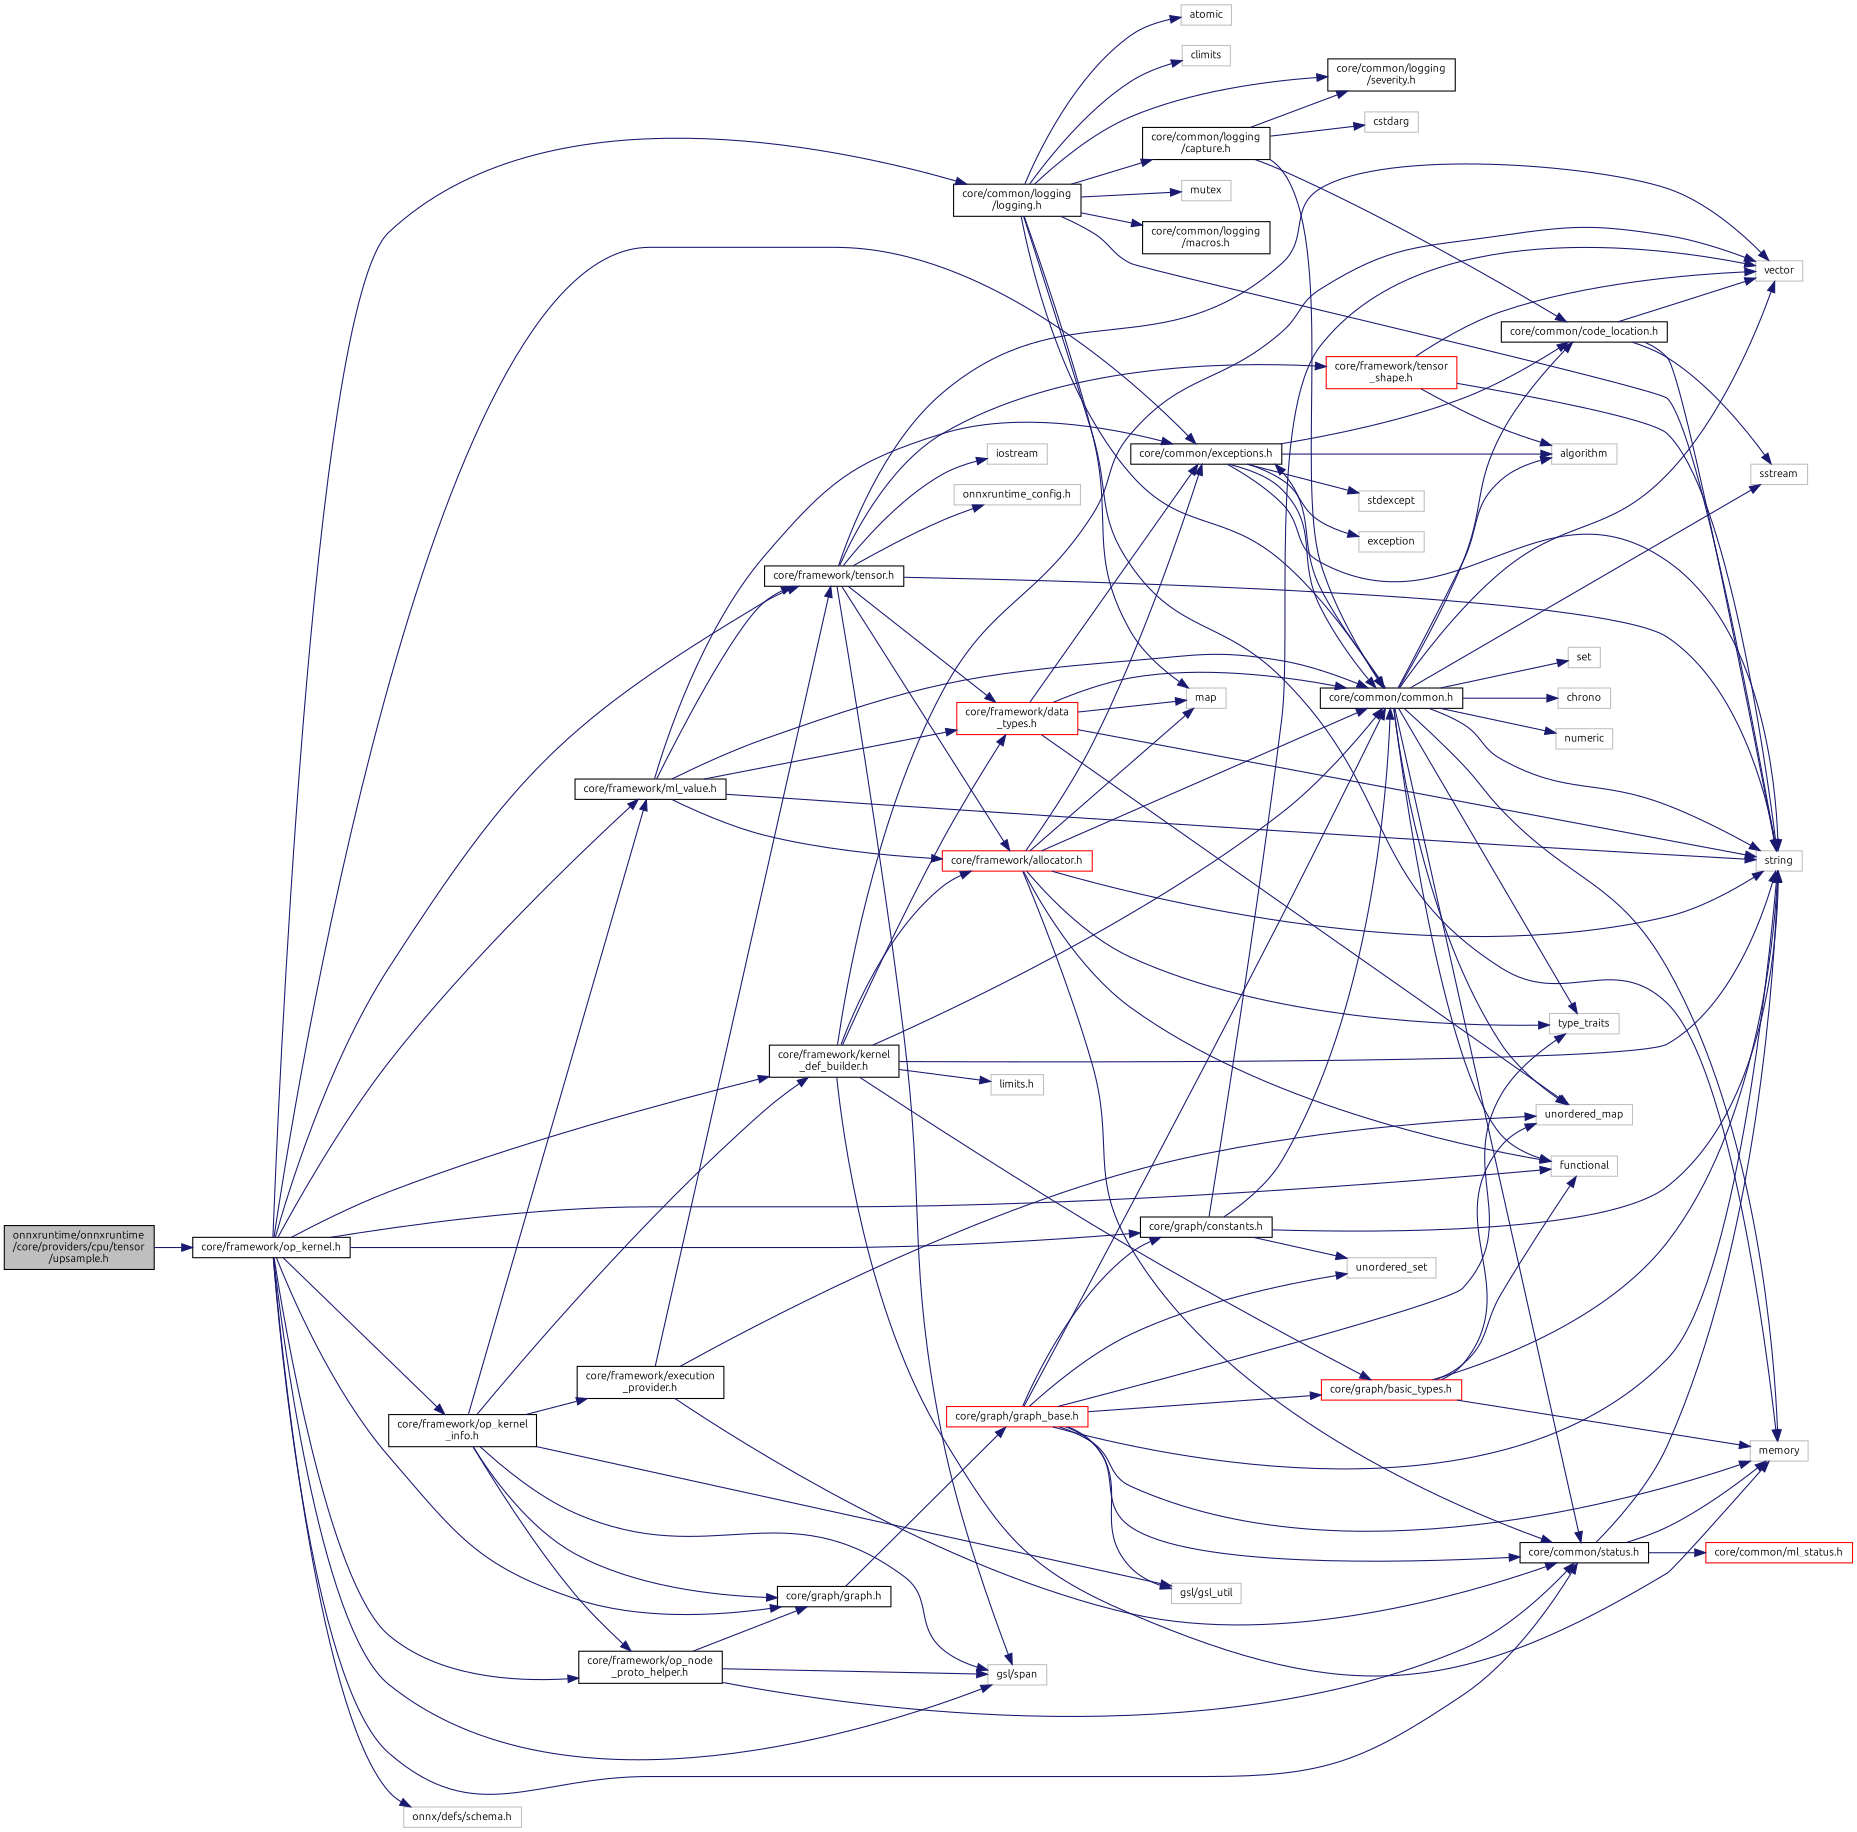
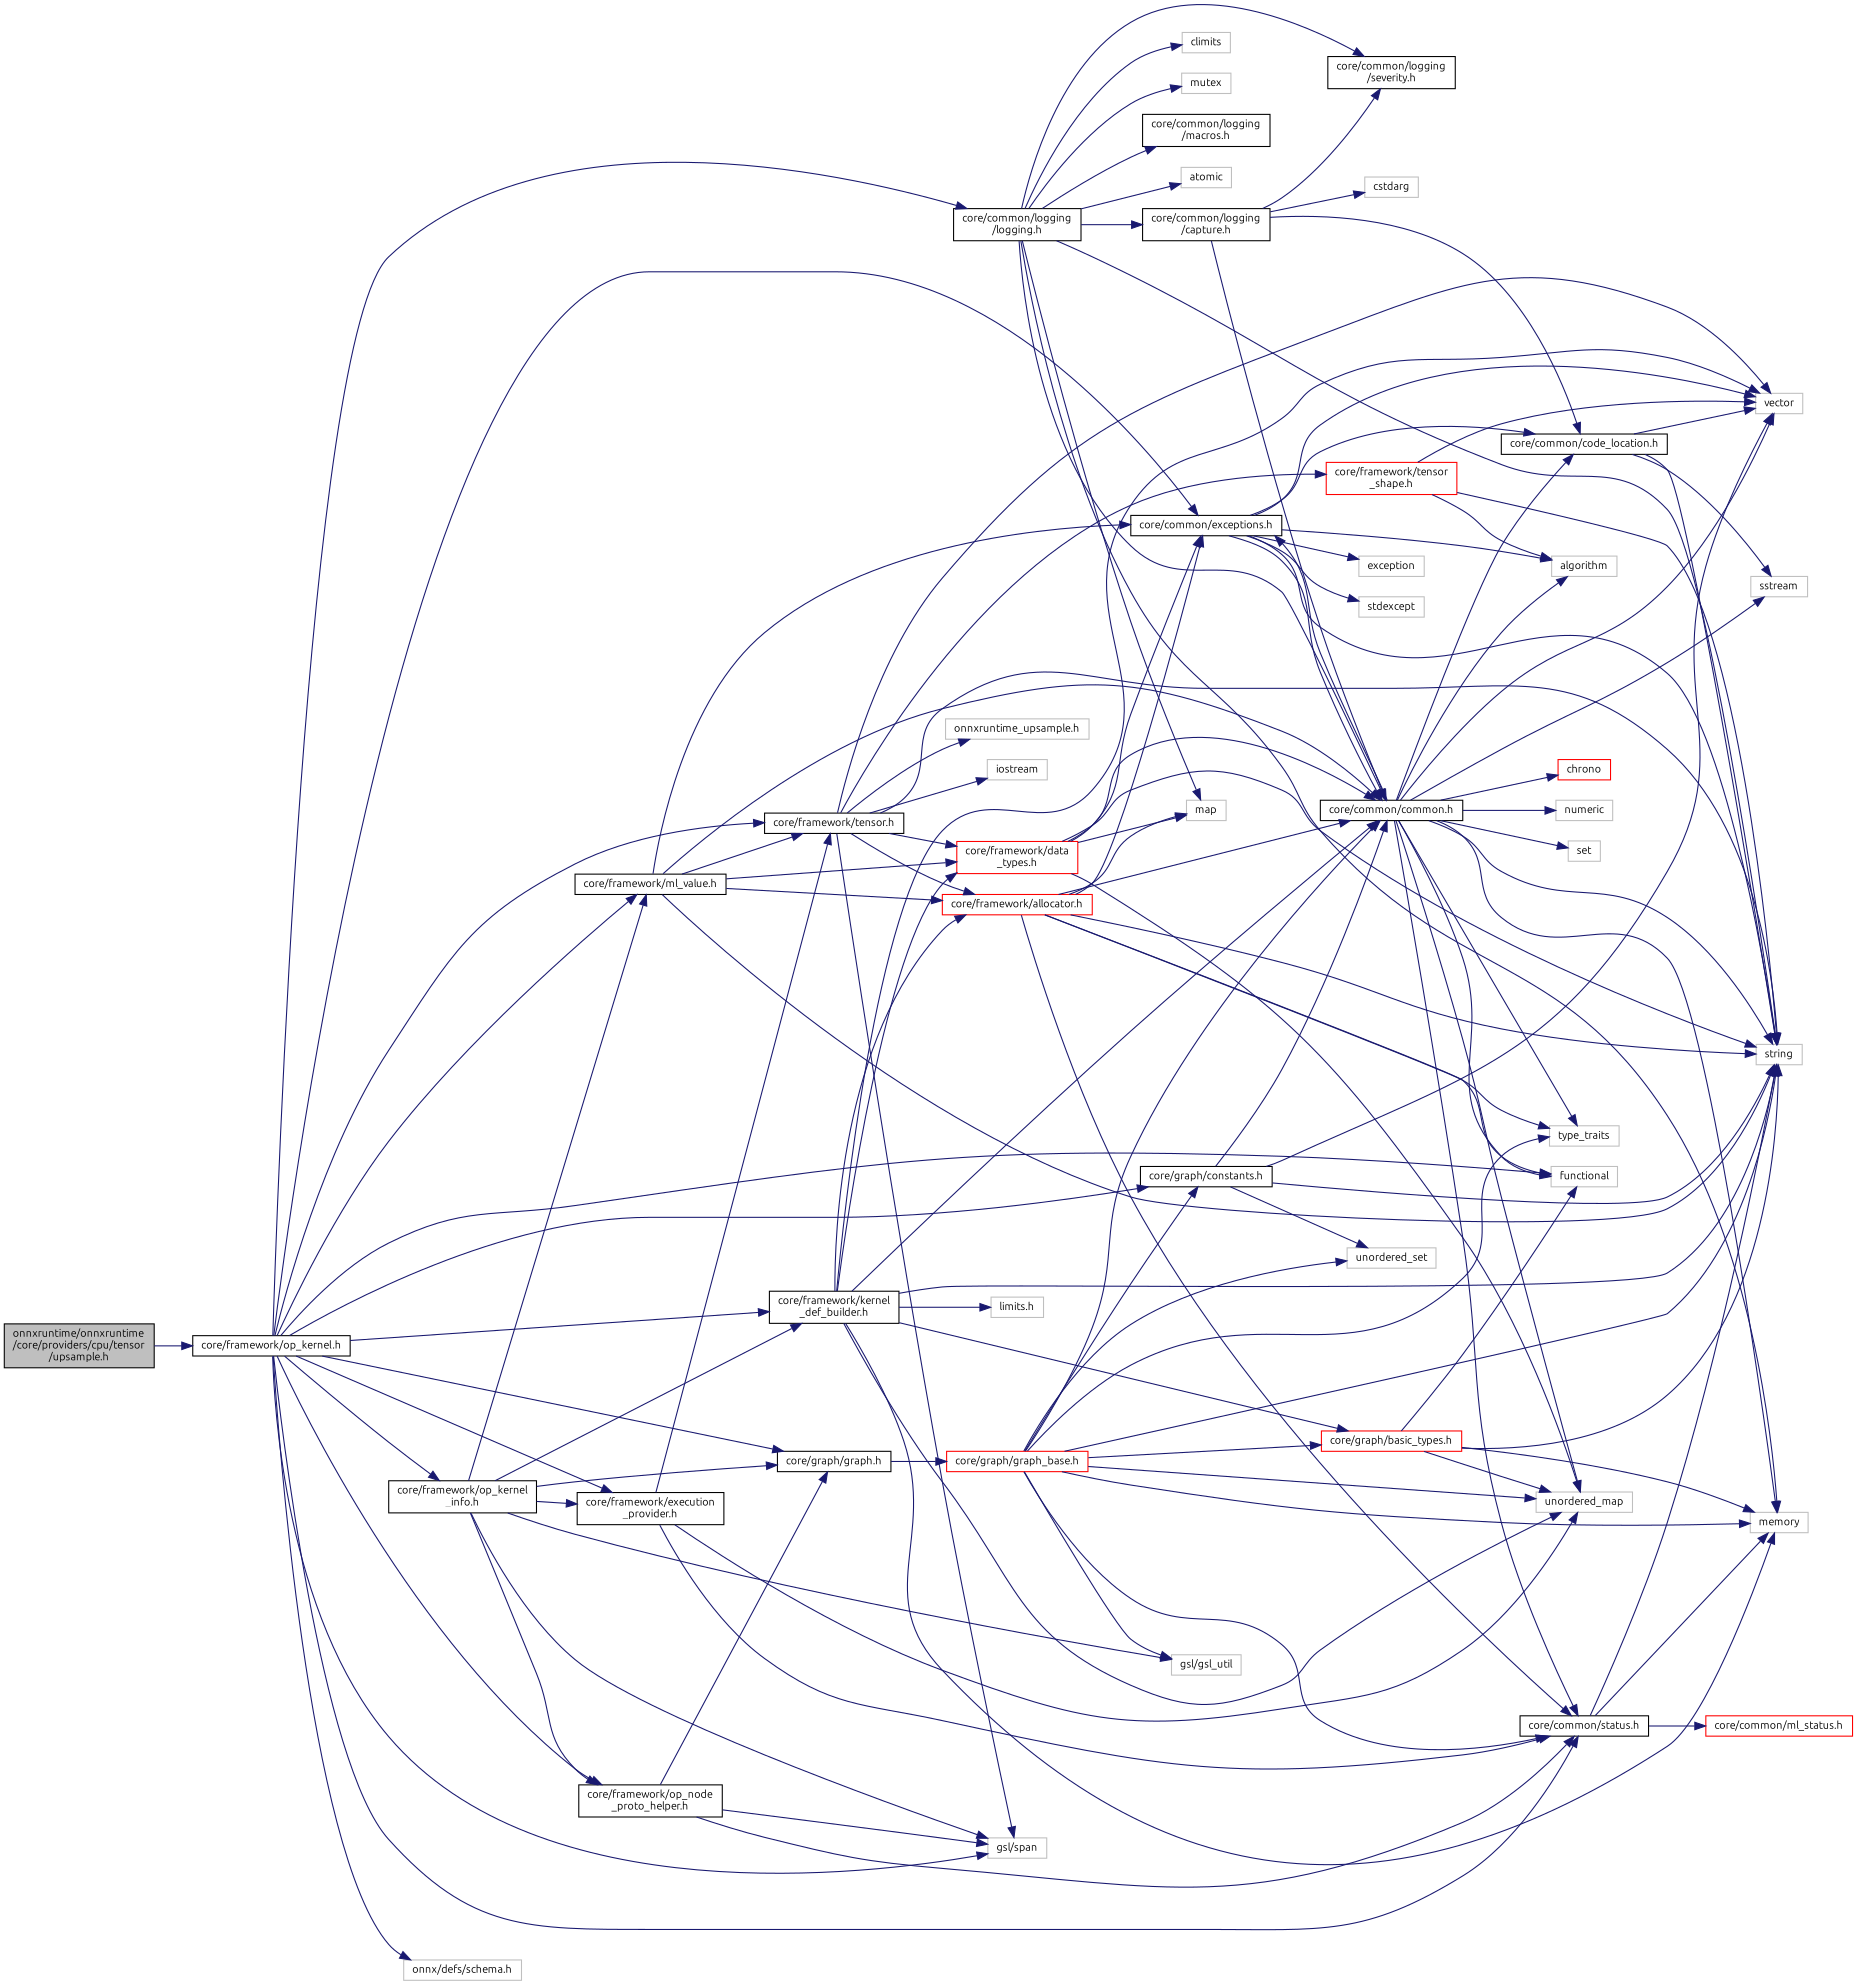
edge "core/common/exceptions.h" -> "vector": added
node "onnxruntime_config.h": label "onnxruntime_config.h" -> "onnxruntime_upsample.h"
node "chrono": color grey75 -> red
edge "core/framework/op_kernel.h" -> "core/framework/execution _provider.h": added
edge "core/graph/graph_base.h" -> "unordered_map": added
edge "core/framework/kernel _def_builder.h" -> "unordered_map": added
